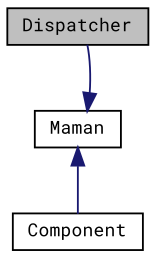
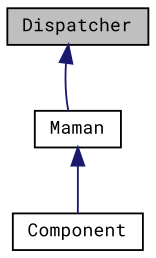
edge "Dispatcher" -> "Maman": reversed
